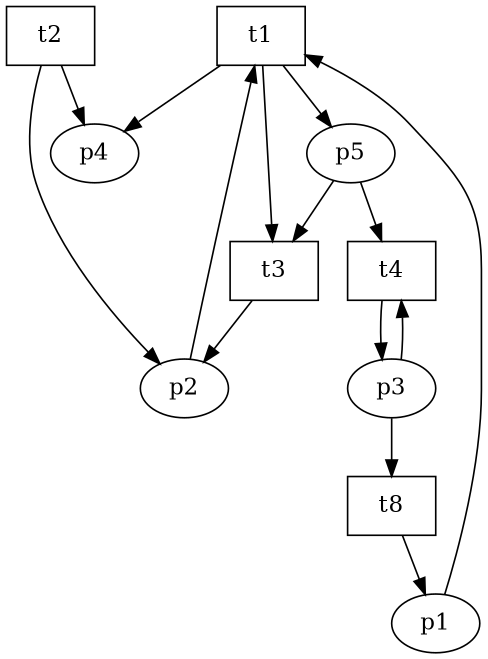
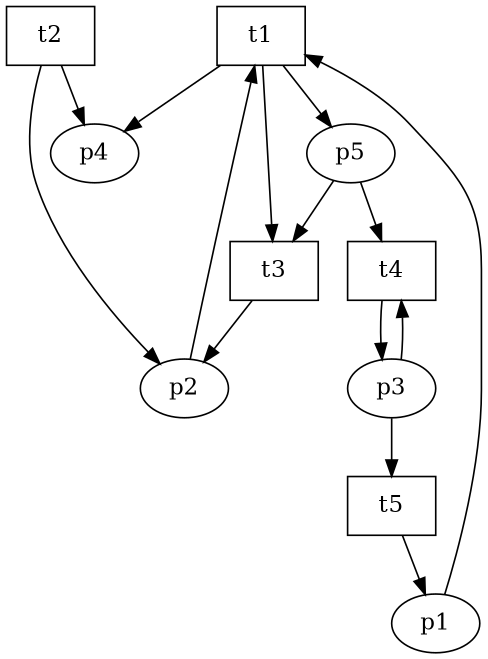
node "t8": label "t8" -> "t5"
